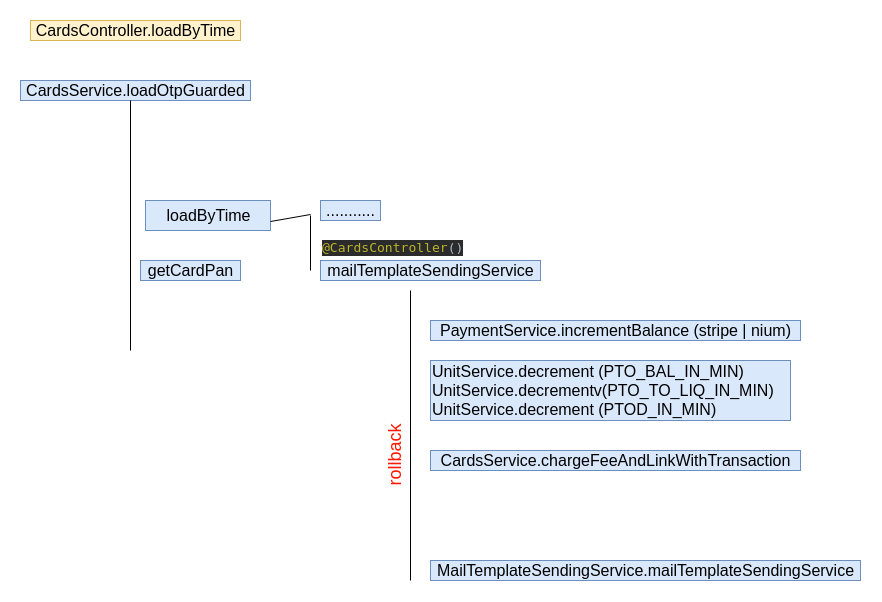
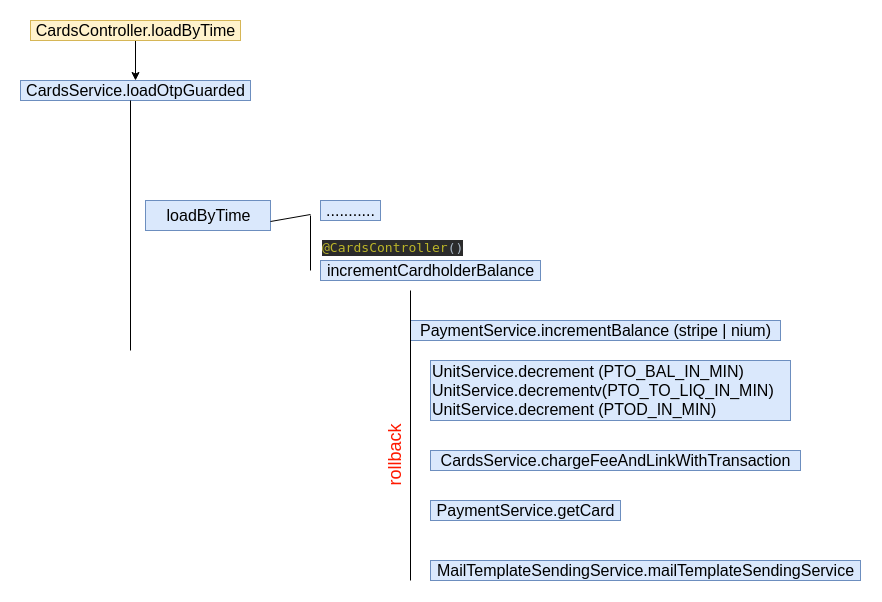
edge "CardsController.loadByTime" -> "CardsService.loadOtpGuarded": added
node "getCardPan": removed
node "mailTemplateSendingService": label "mailTemplateSendingService" -> "incrementCardholderBalance"
node "PaymentService.incrementBalance (stripe | nium)": moved (616, 331) -> (596, 331)
node "PaymentService.getCard": added
